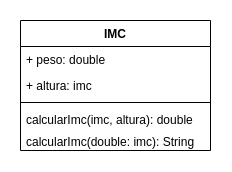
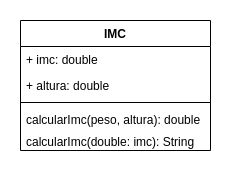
node "+ peso: double": label "+ peso: double" -> "+ imc: double"
node "+ altura: imc": label "+ altura: imc" -> "+ altura: double"
node "calcularImc(imc, altura): double": label "calcularImc(imc, altura): double" -> "calcularImc(peso, altura): double"
